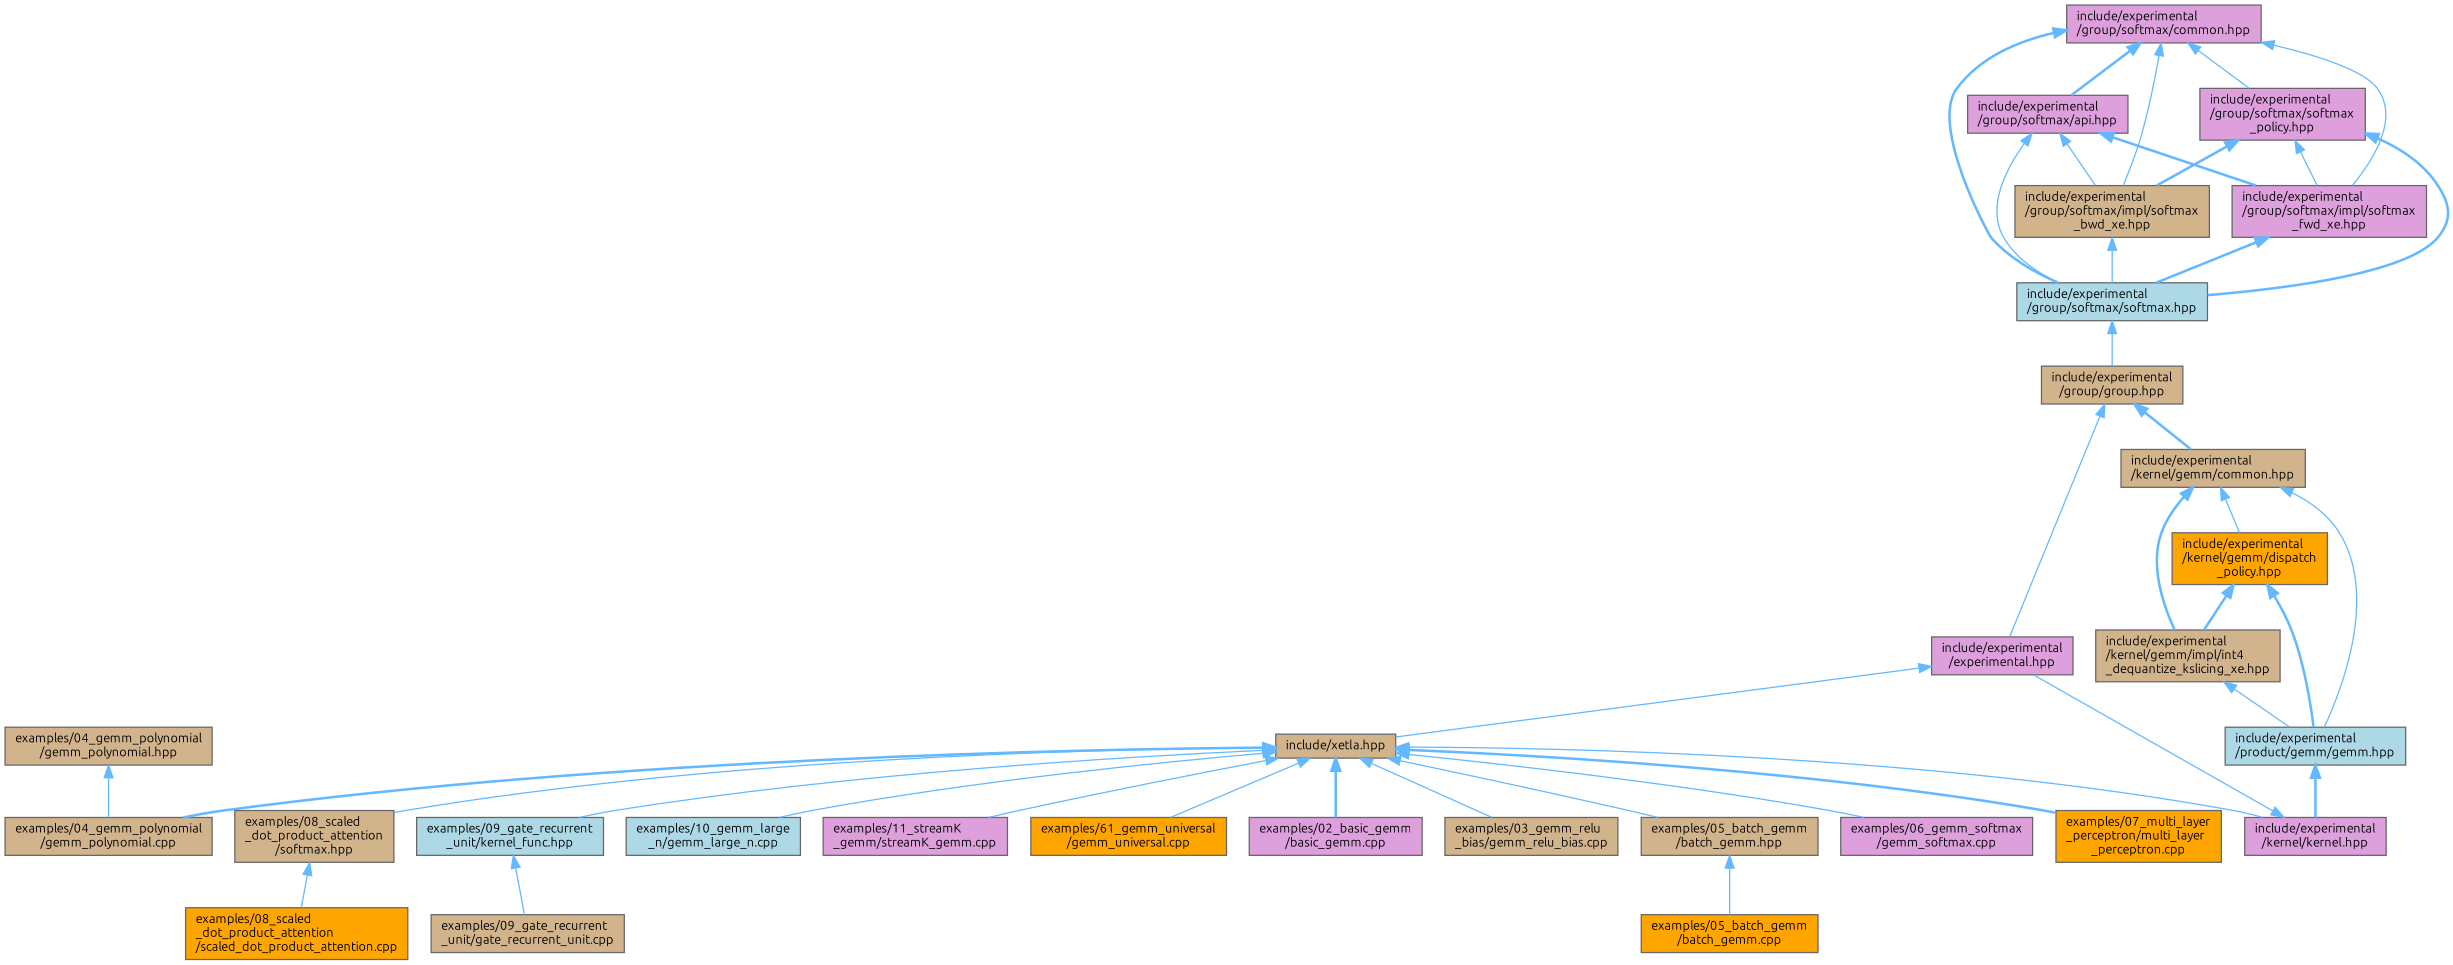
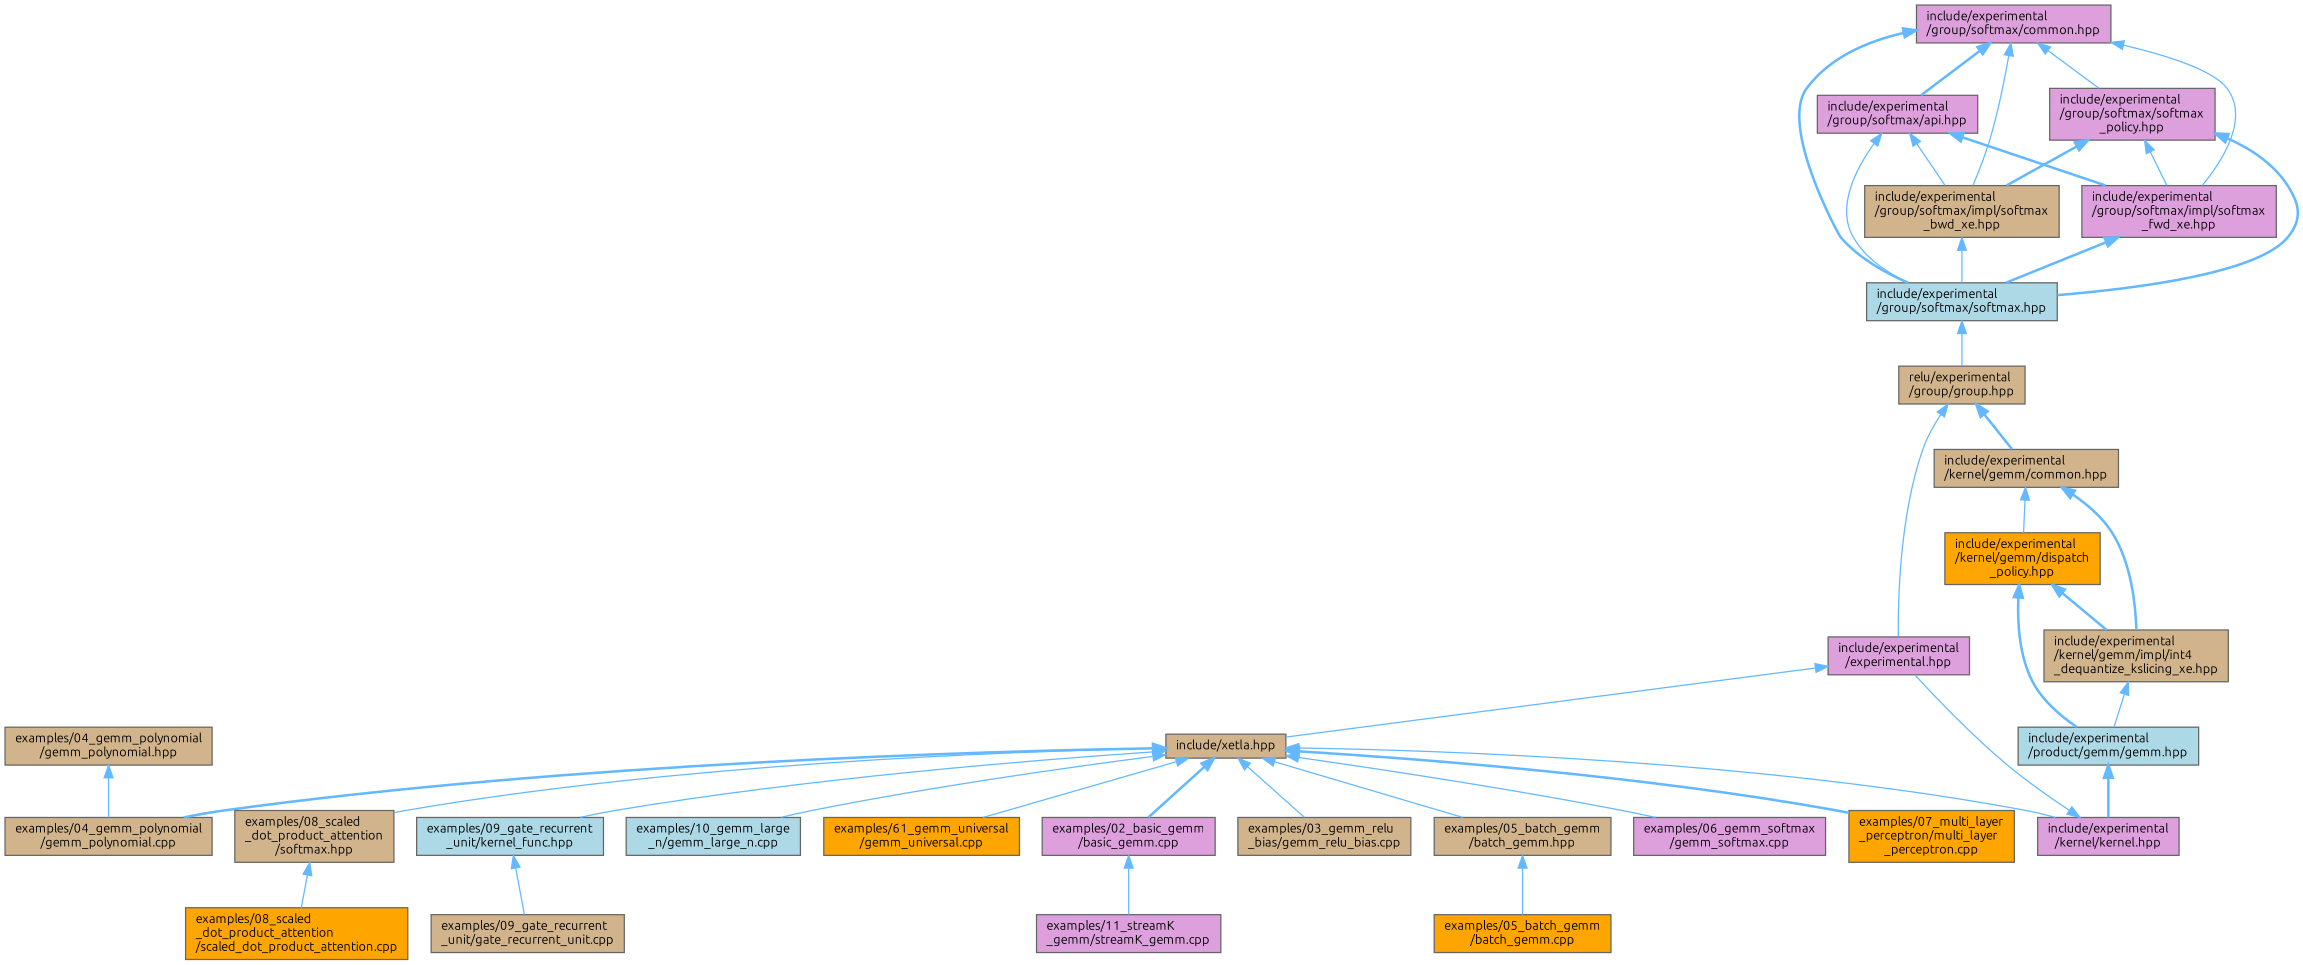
node "include/experimental /group/group.hpp": label "include/experimental /group/group.hpp" -> "relu/experimental /group/group.hpp"
edge "include/experimental /product/gemm/gemm.hpp" -> "include/experimental /kernel/gemm/common.hpp": removed
edge "examples/11_streamK _gemm/streamK_gemm.cpp" -> "include/xetla.hpp": now "examples/11_streamK _gemm/streamK_gemm.cpp" -> "examples/02_basic_gemm /basic_gemm.cpp"
